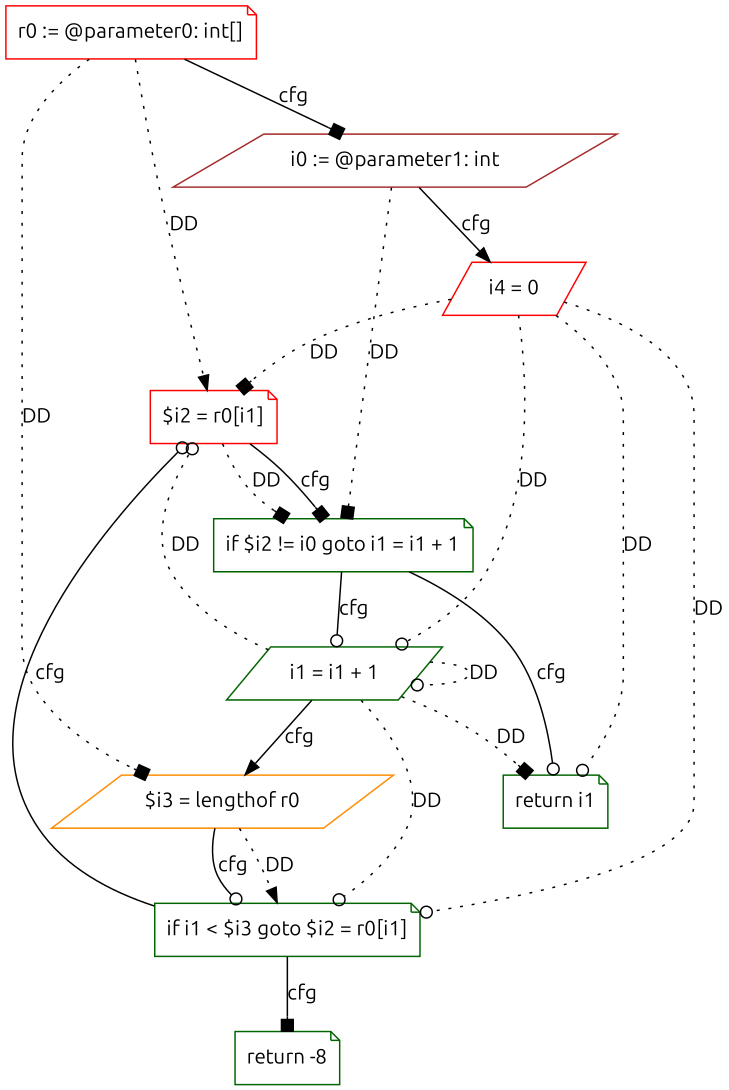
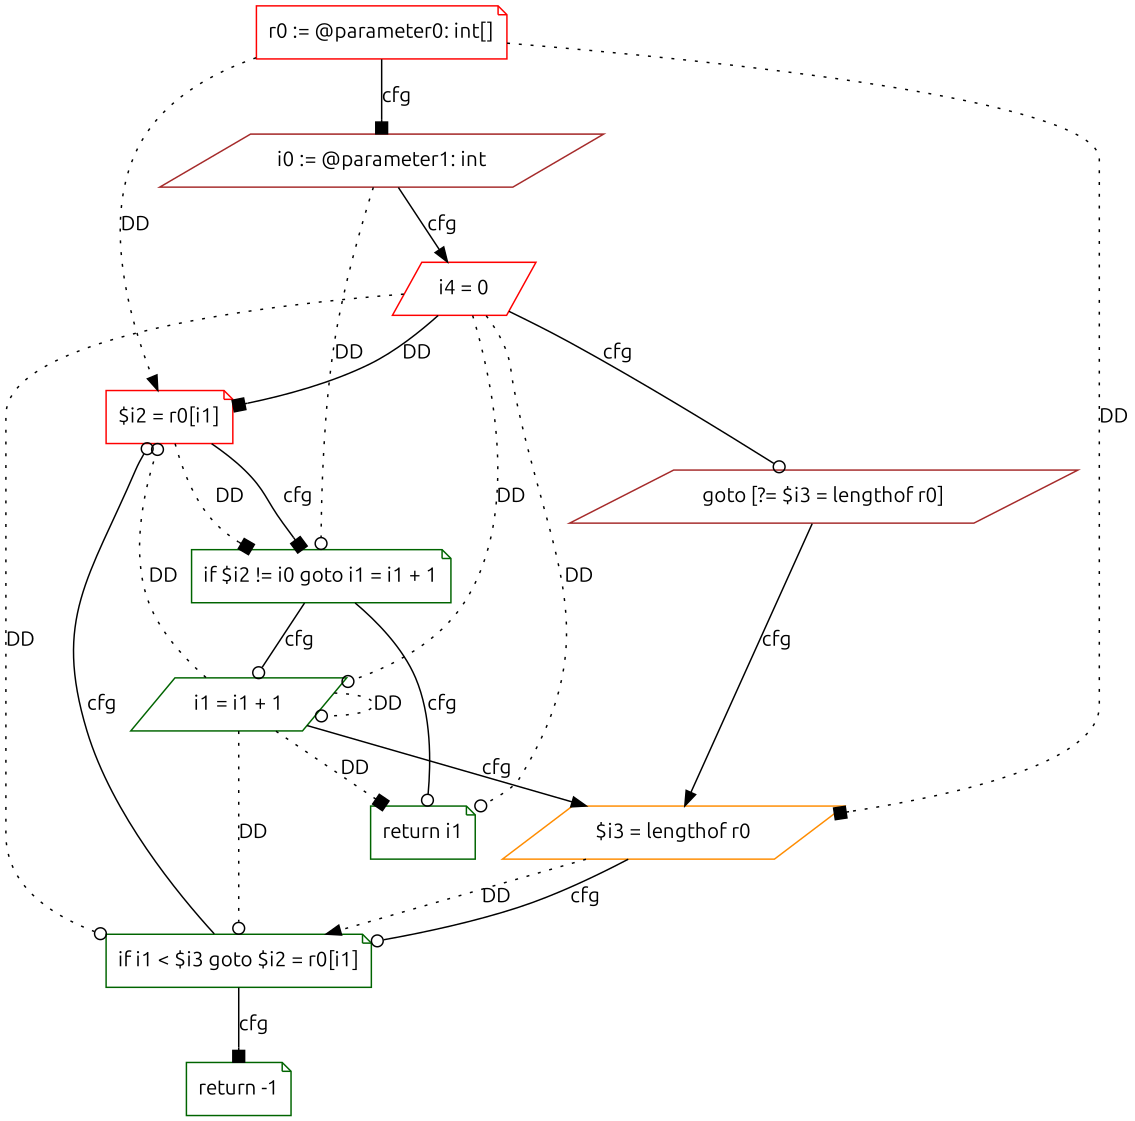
edge "i4 = 0" -> "$i2 = r0[i1]": style dotted -> solid
edge "i0 := @parameter1: int" -> "if $i2 != i0 goto i1 = i1 + 1": arrowhead box -> odot
node "goto [?= $i3 = lengthof r0]": added
node "return -8": label "return -8" -> "return -1"
